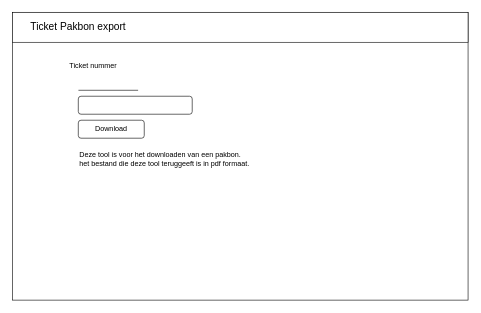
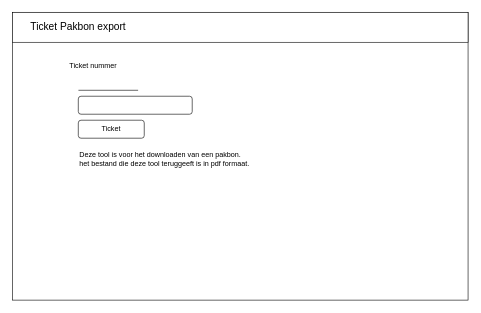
node "Download": label "Download" -> "Ticket"
